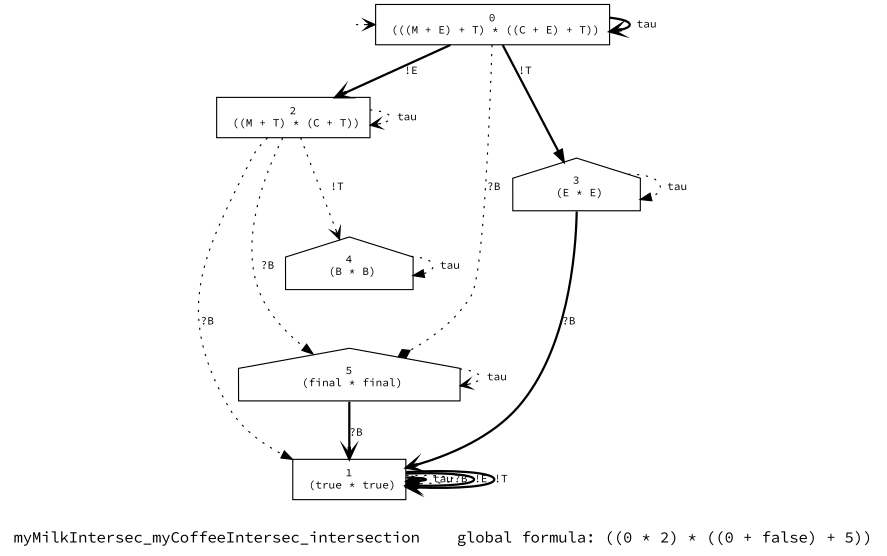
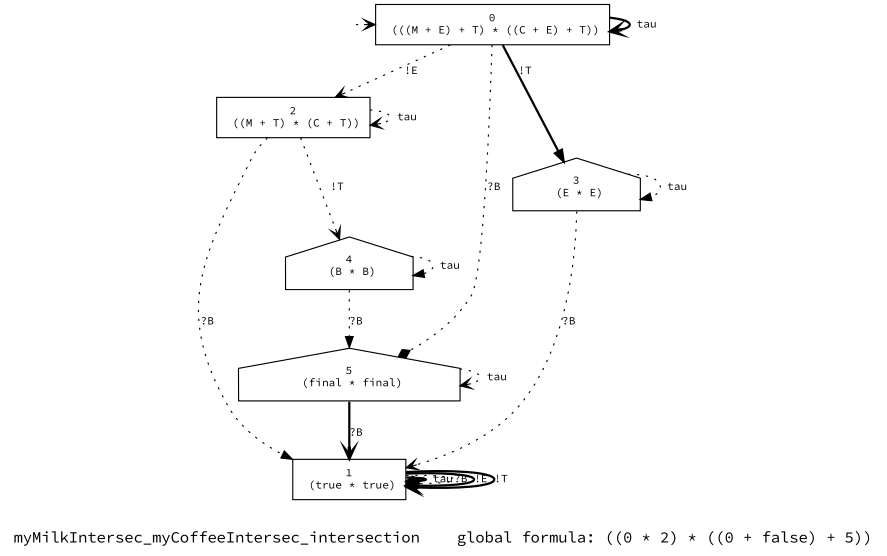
edge "0 (((M + E) + T) * ((C + E) + T))" -> "2 ((M + T) * (C + T))": style bold -> dotted
edge "2 ((M + T) * (C + T))" -> "5 (final * final)": now "4 (B * B)" -> "5 (final * final)"
edge "3 (E * E)" -> "1 (true * true)": style bold -> dotted
